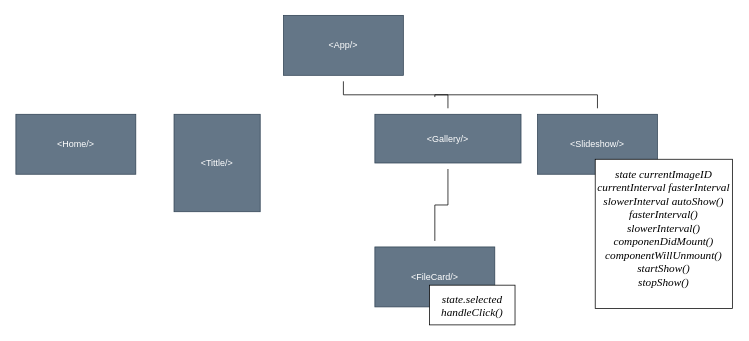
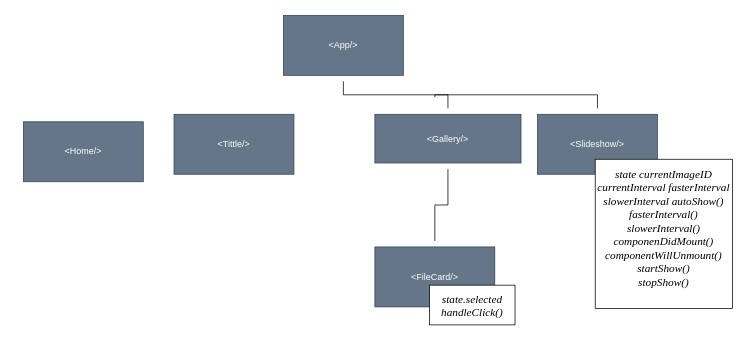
node "<Home/>": moved (75, 144) -> (83, 152)
node "<Tittle/>": size 86x98 -> 120x60
